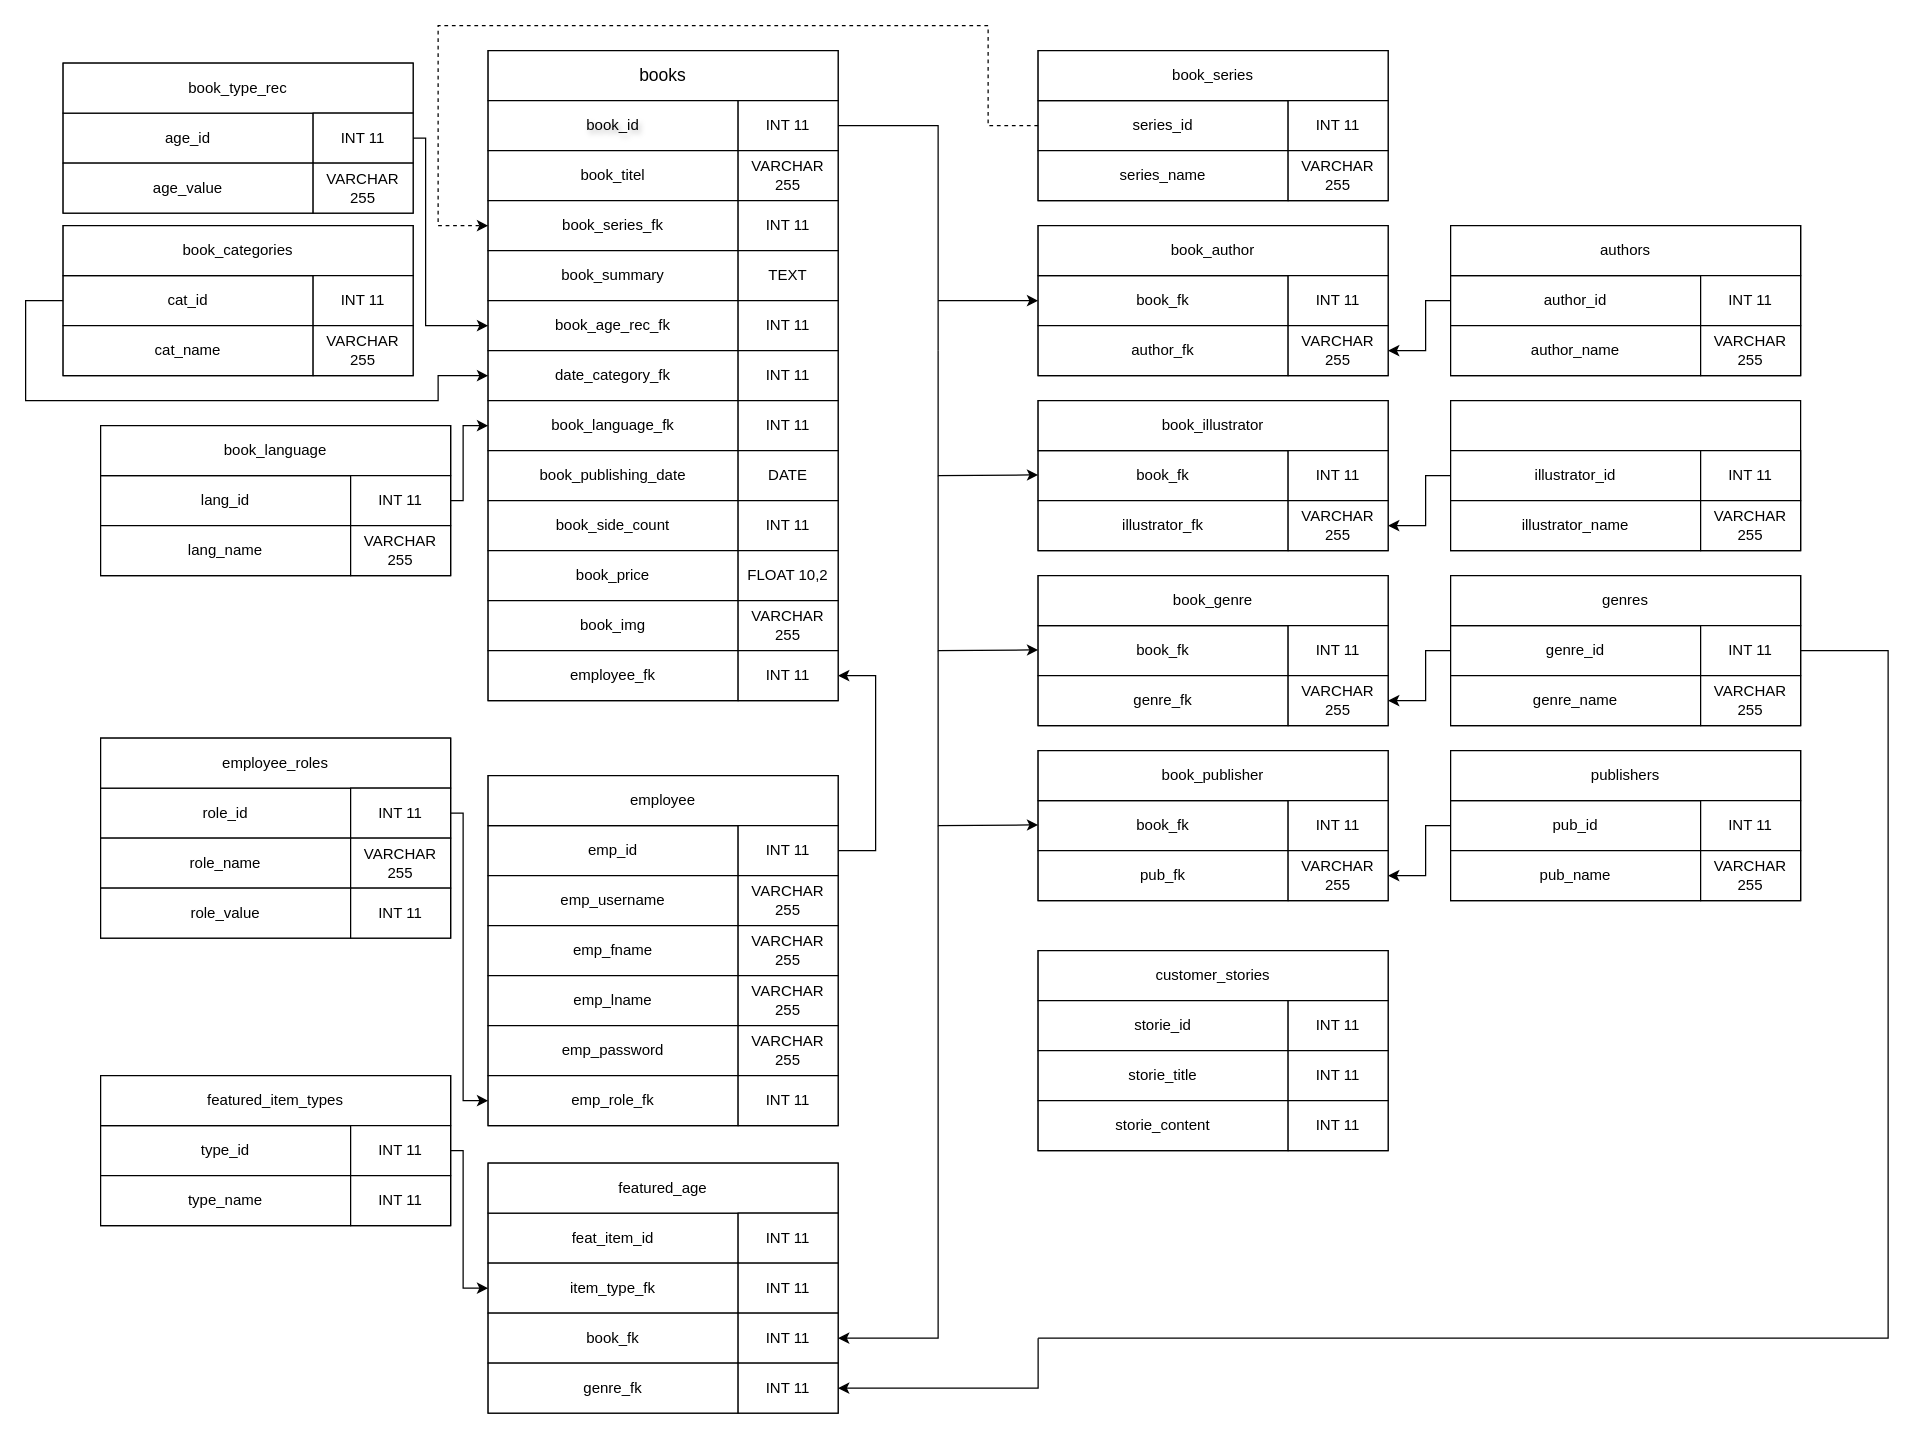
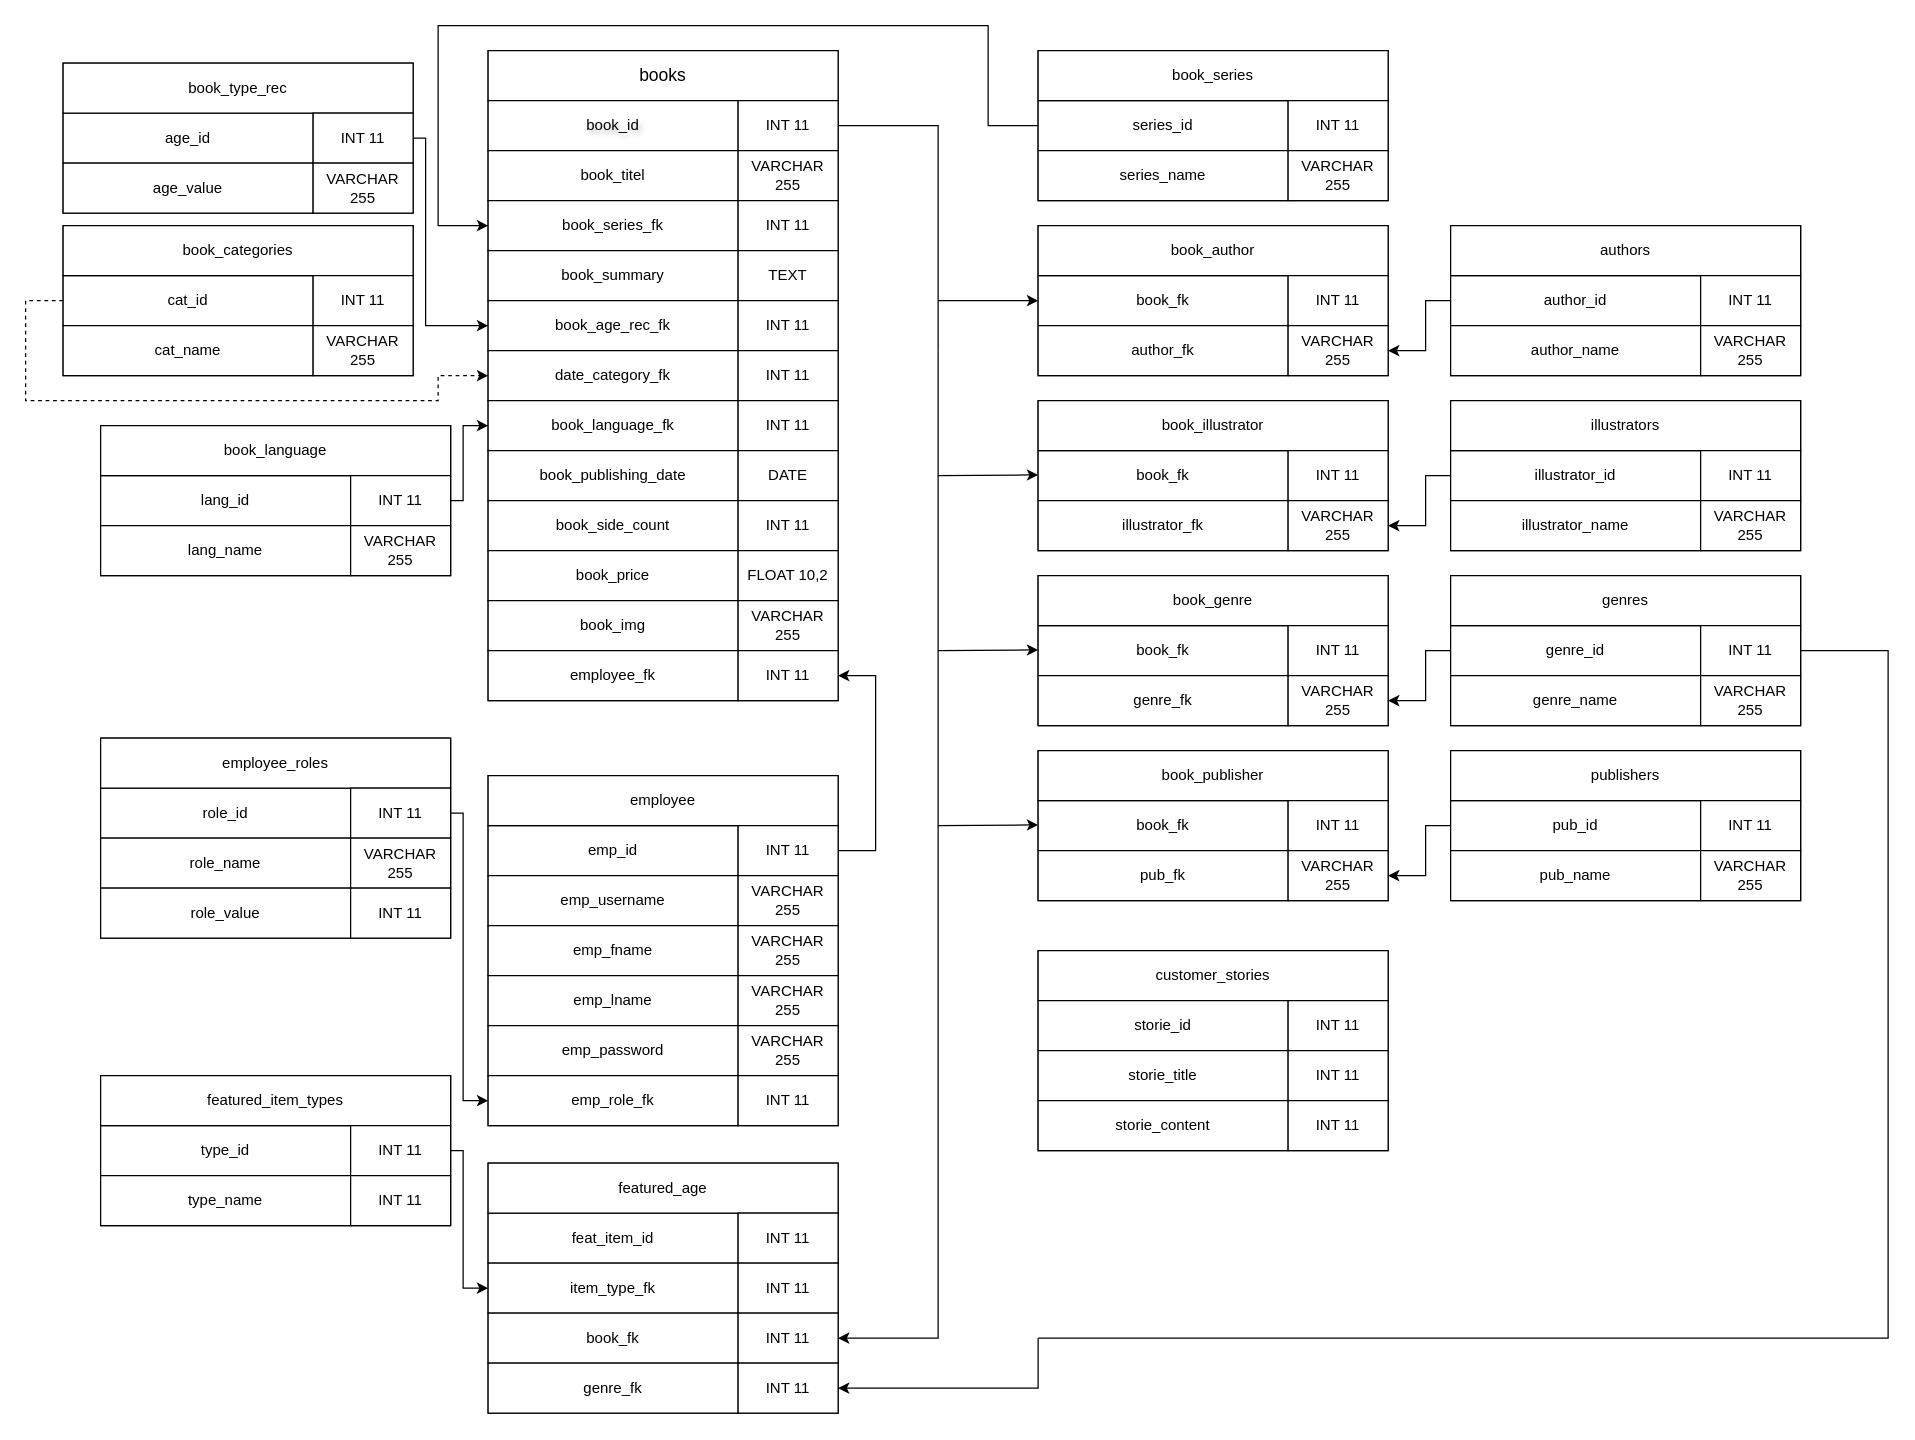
edge "series_id" -> "book_series_fk": style dashed -> solid
edge "cat_id" -> "date_category_fk": style solid -> dashed
node "illustrators": added
